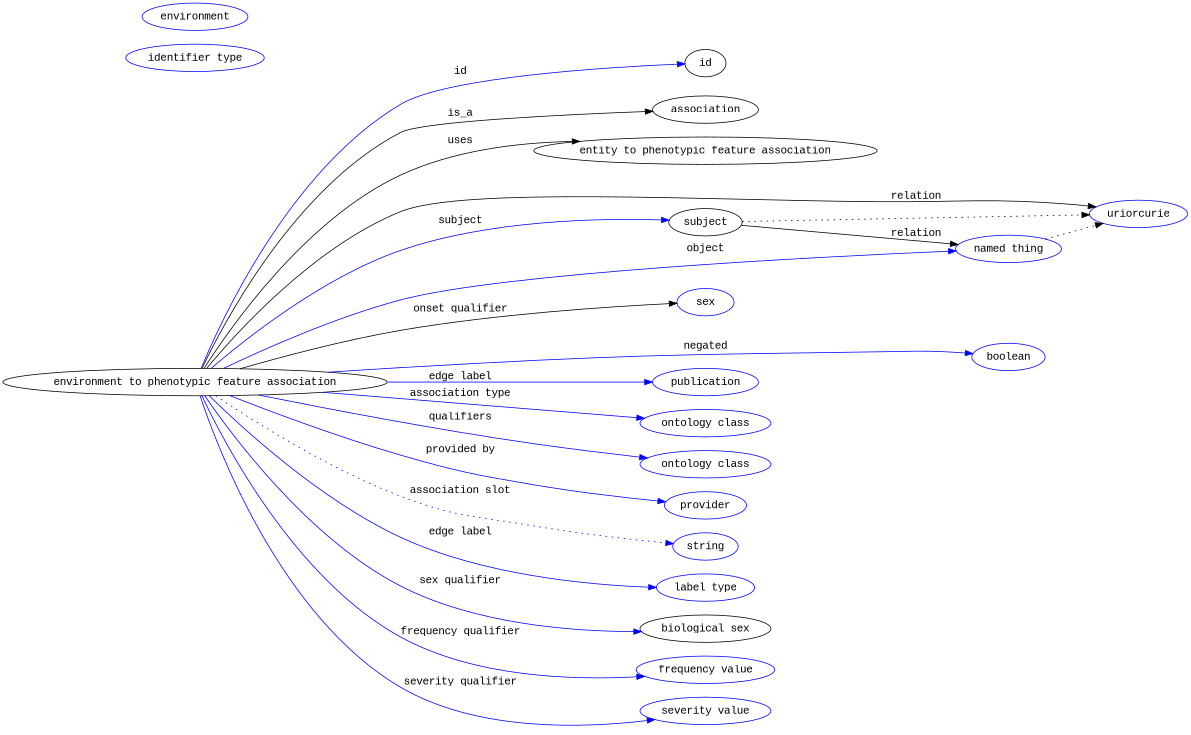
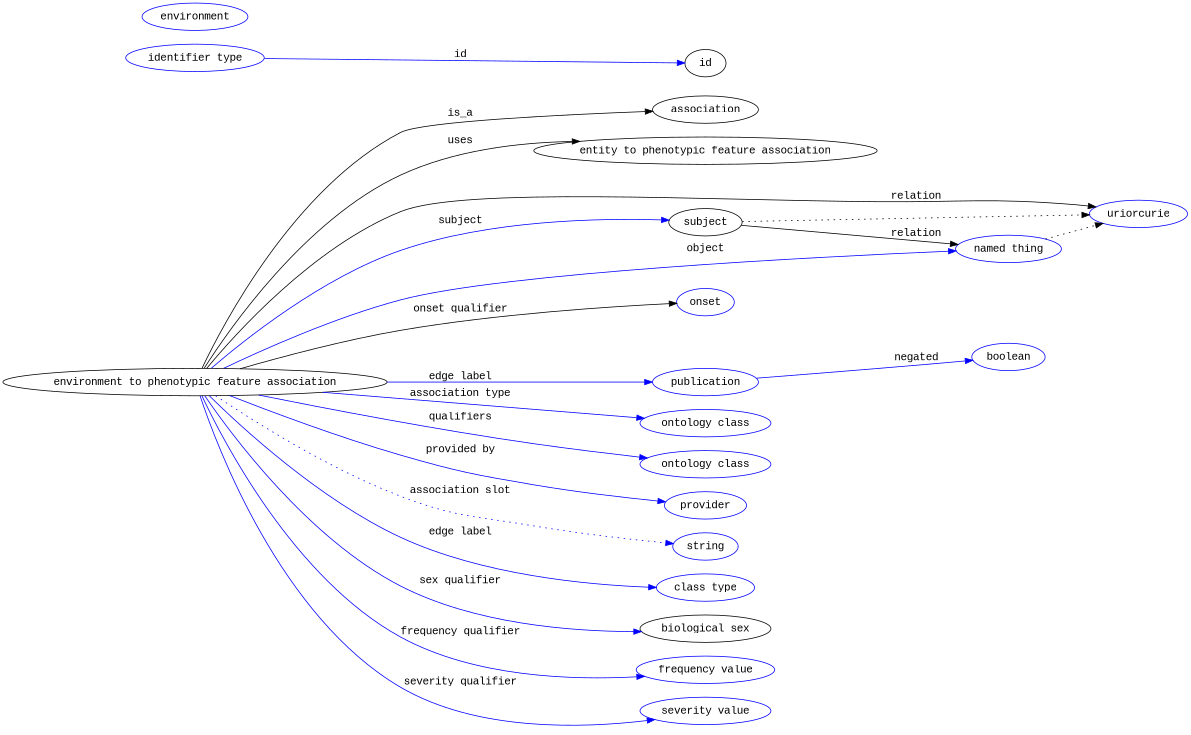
edge "environment to phenotypic feature association" -> "id": now "identifier type" -> "id"
node "sex": label "sex" -> "onset"
edge "environment to phenotypic feature association" -> "boolean": now "publication" -> "boolean"
node "label type": label "label type" -> "class type"
